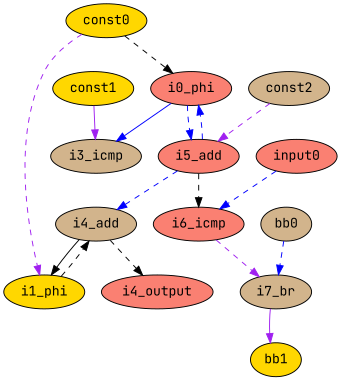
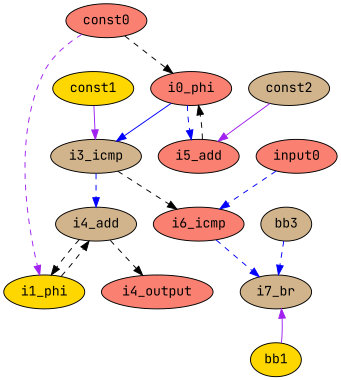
node "const0": fillcolor gold -> salmon
edge "const2" -> "i5_add": style dashed -> solid
edge "i5_add" -> "i0_phi": color blue -> black
edge "i5_add" -> "i6_icmp": now "i3_icmp" -> "i6_icmp"
edge "i5_add" -> "i4_add": now "i3_icmp" -> "i4_add"
node "bb0": label "bb0" -> "bb3"
edge "i4_add" -> "i1_phi": style solid -> dashed
edge "i6_icmp" -> "i7_br": color purple -> blue
edge "i7_br" -> "bb1": reversed
